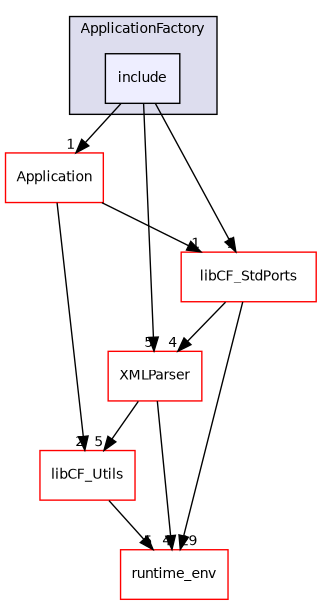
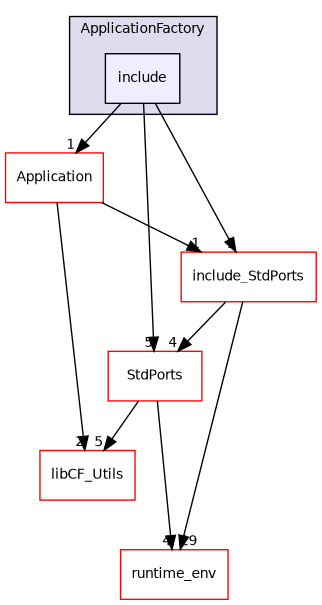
node "libCF_StdPorts": label "libCF_StdPorts" -> "include_StdPorts"
node "XMLParser": label "XMLParser" -> "StdPorts"
edge "libCF_Utils" -> "runtime_env": removed
